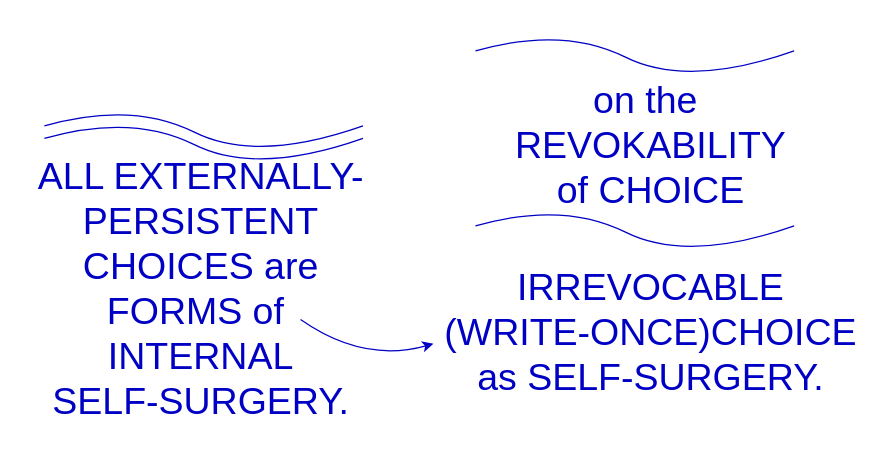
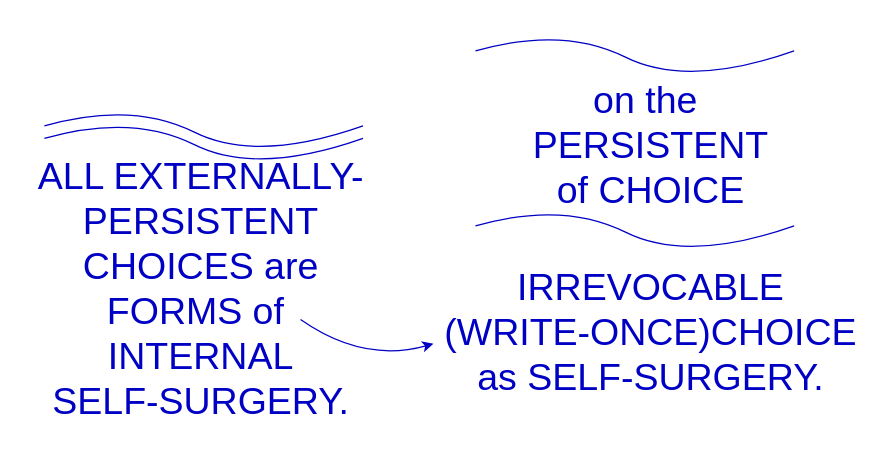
node "on the REVOKABILITY of CHOICE": label "on the REVOKABILITY of CHOICE" -> "on the PERSISTENT of CHOICE"
